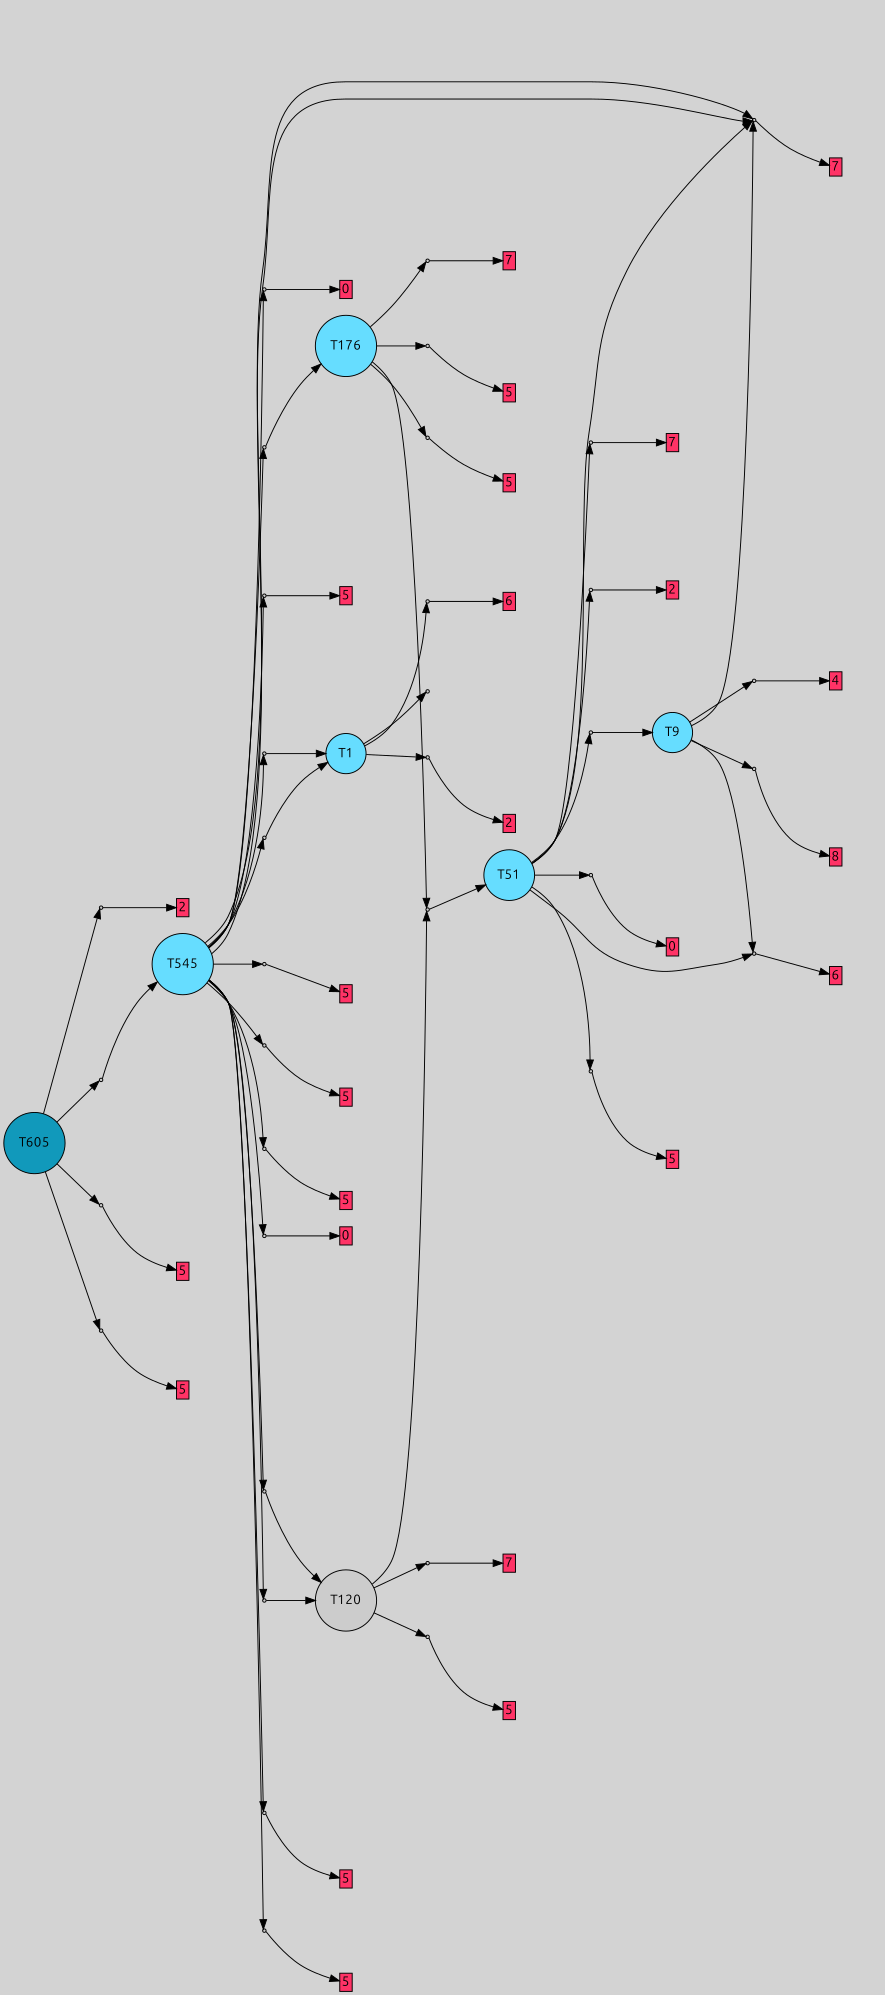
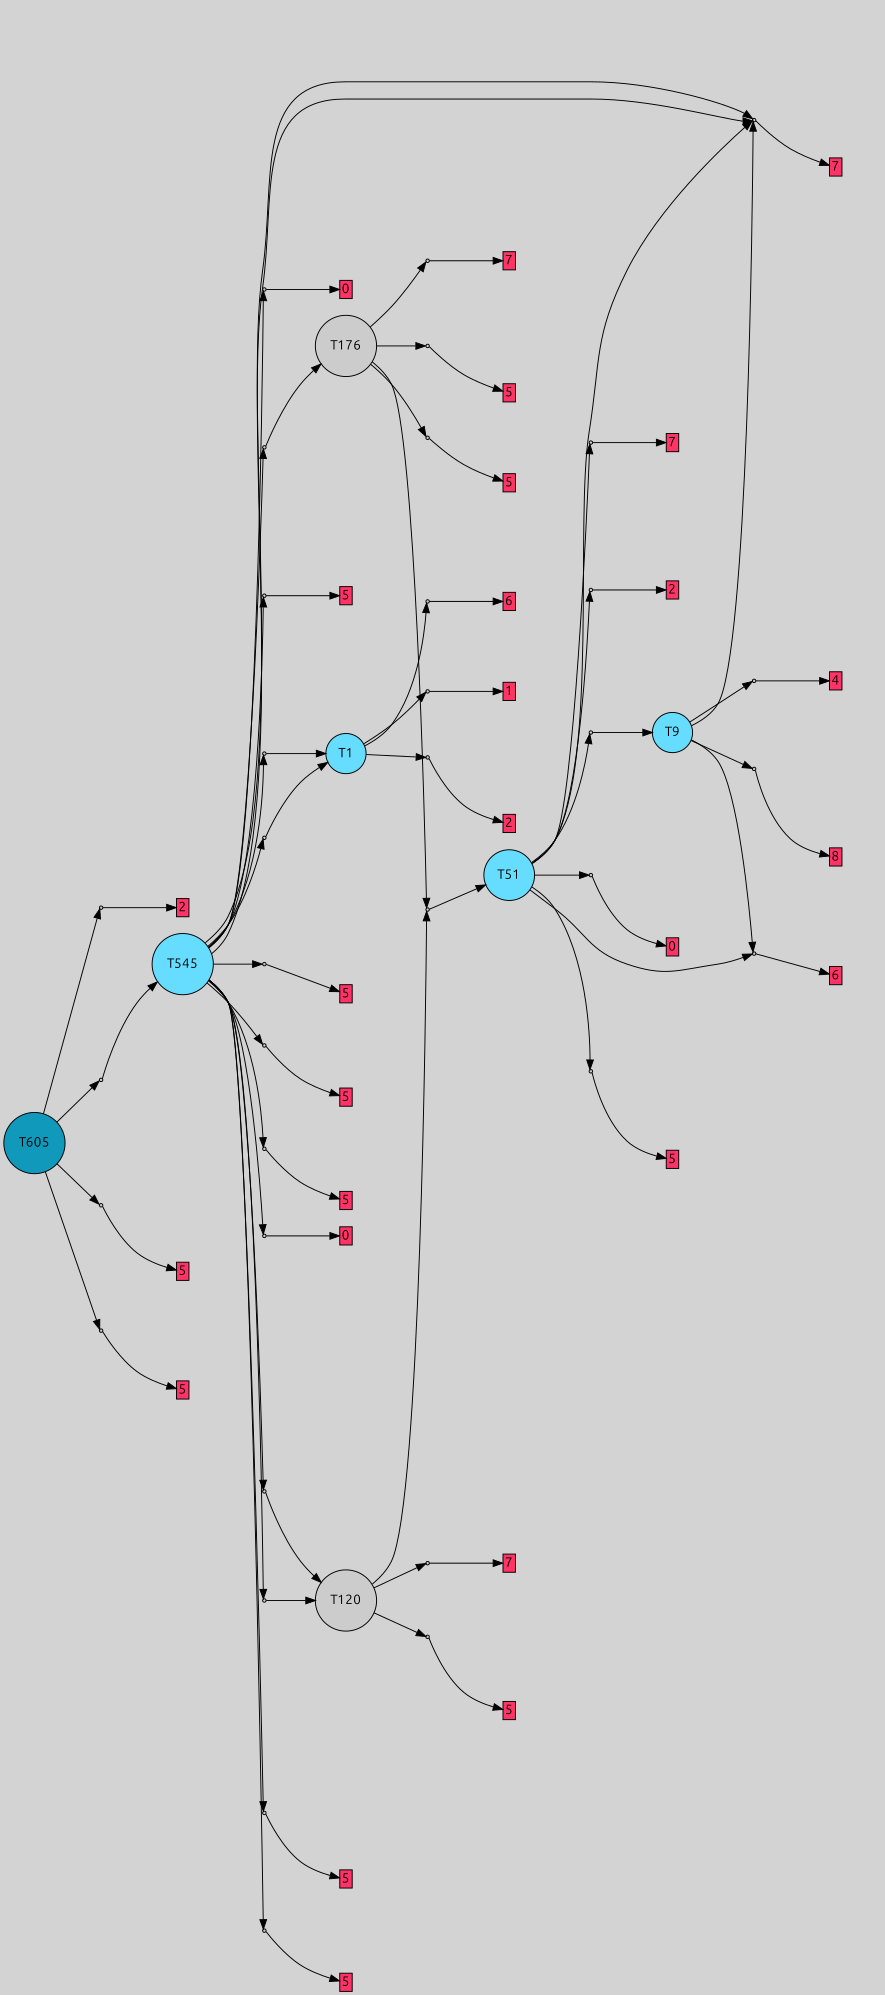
node "T176": fillcolor #66ddff -> #cccccc
node "1": added
